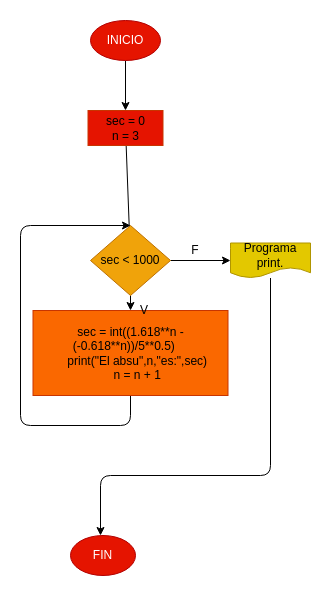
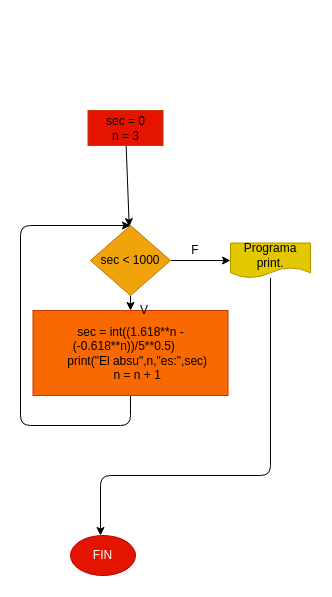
node "INICIO": removed
edge "INICIO" -> "sec = 0 n = 3": removed
edge "sec = 0 n = 3" -- "sec < 1000": arrowhead none -> classic
